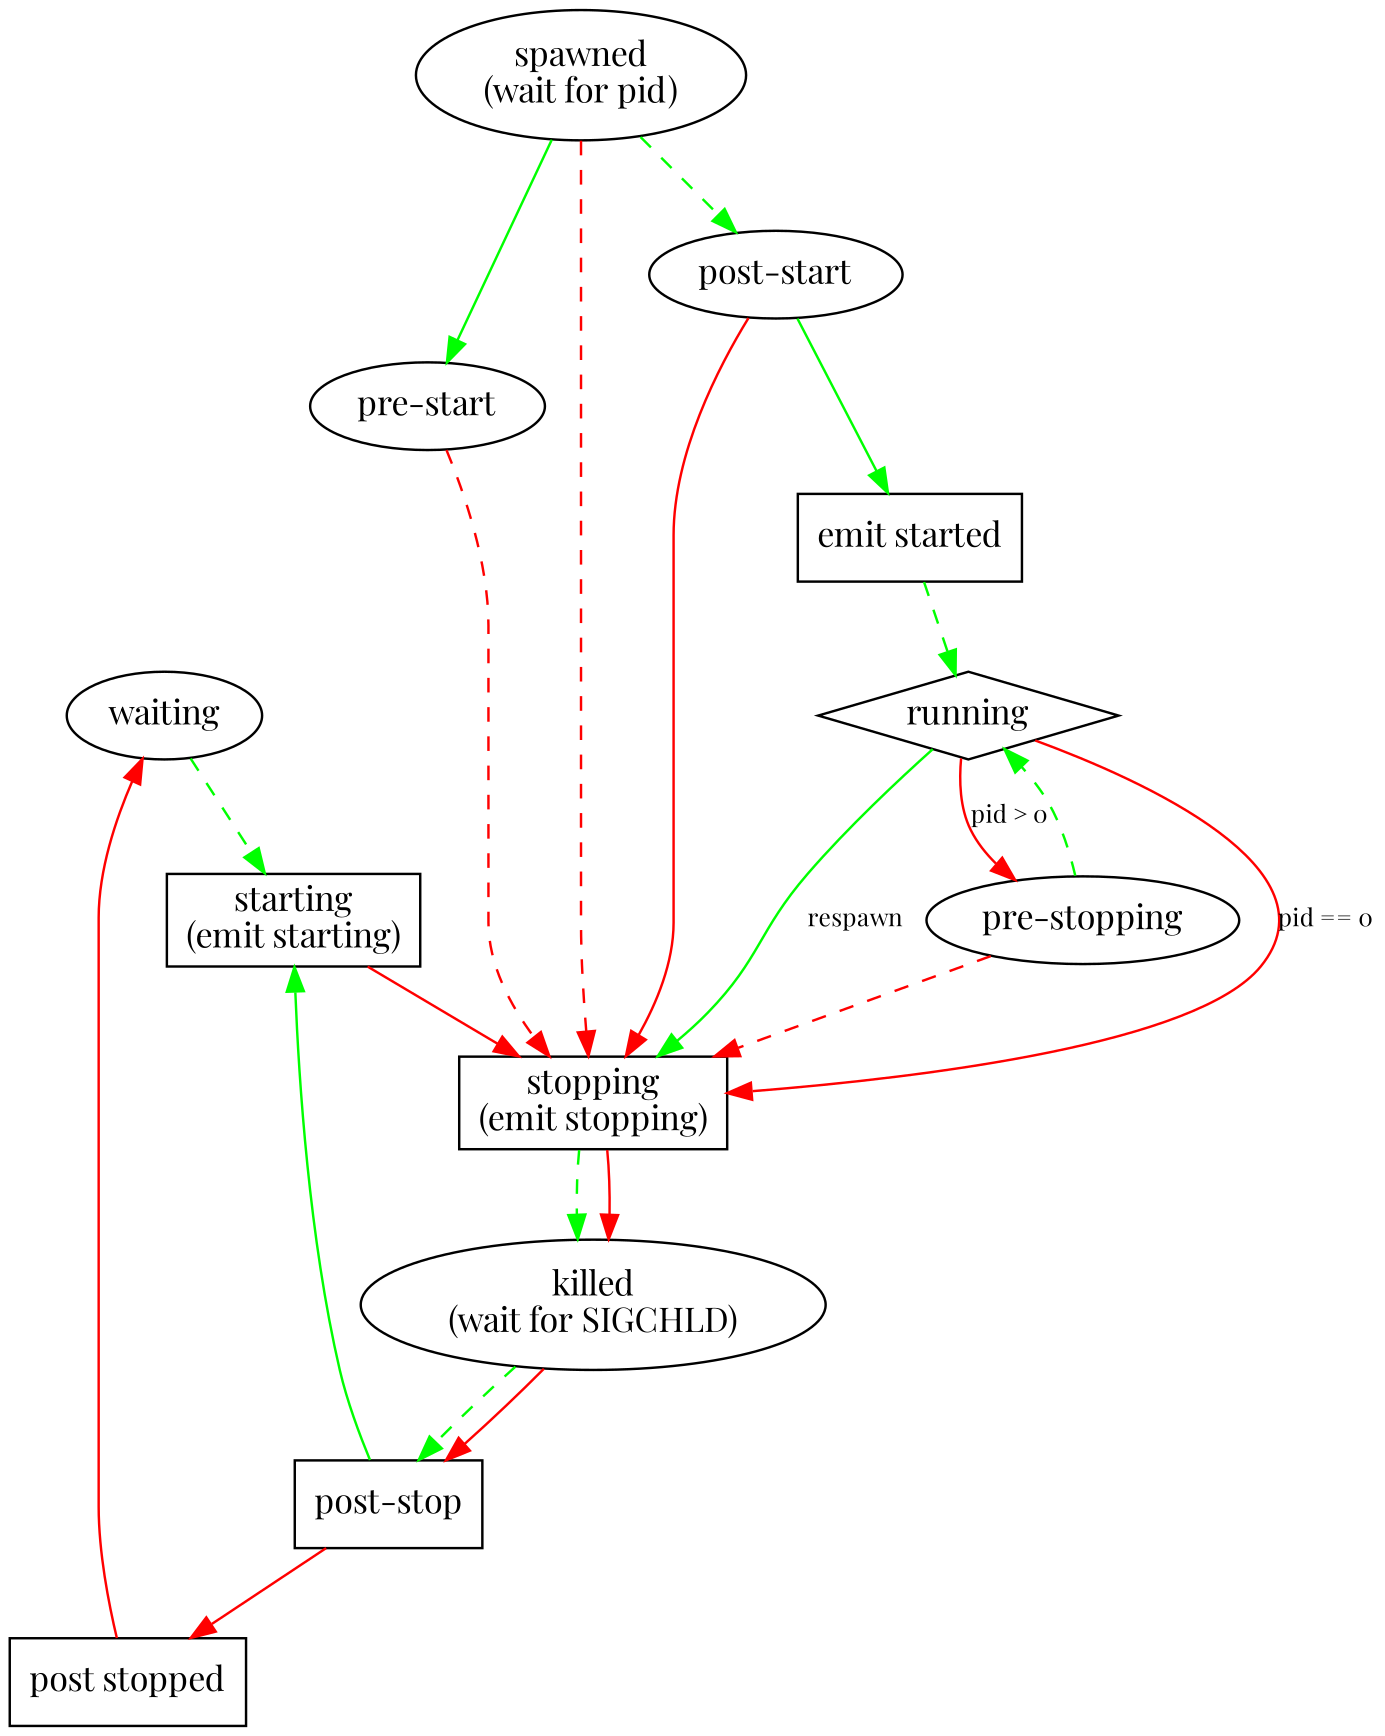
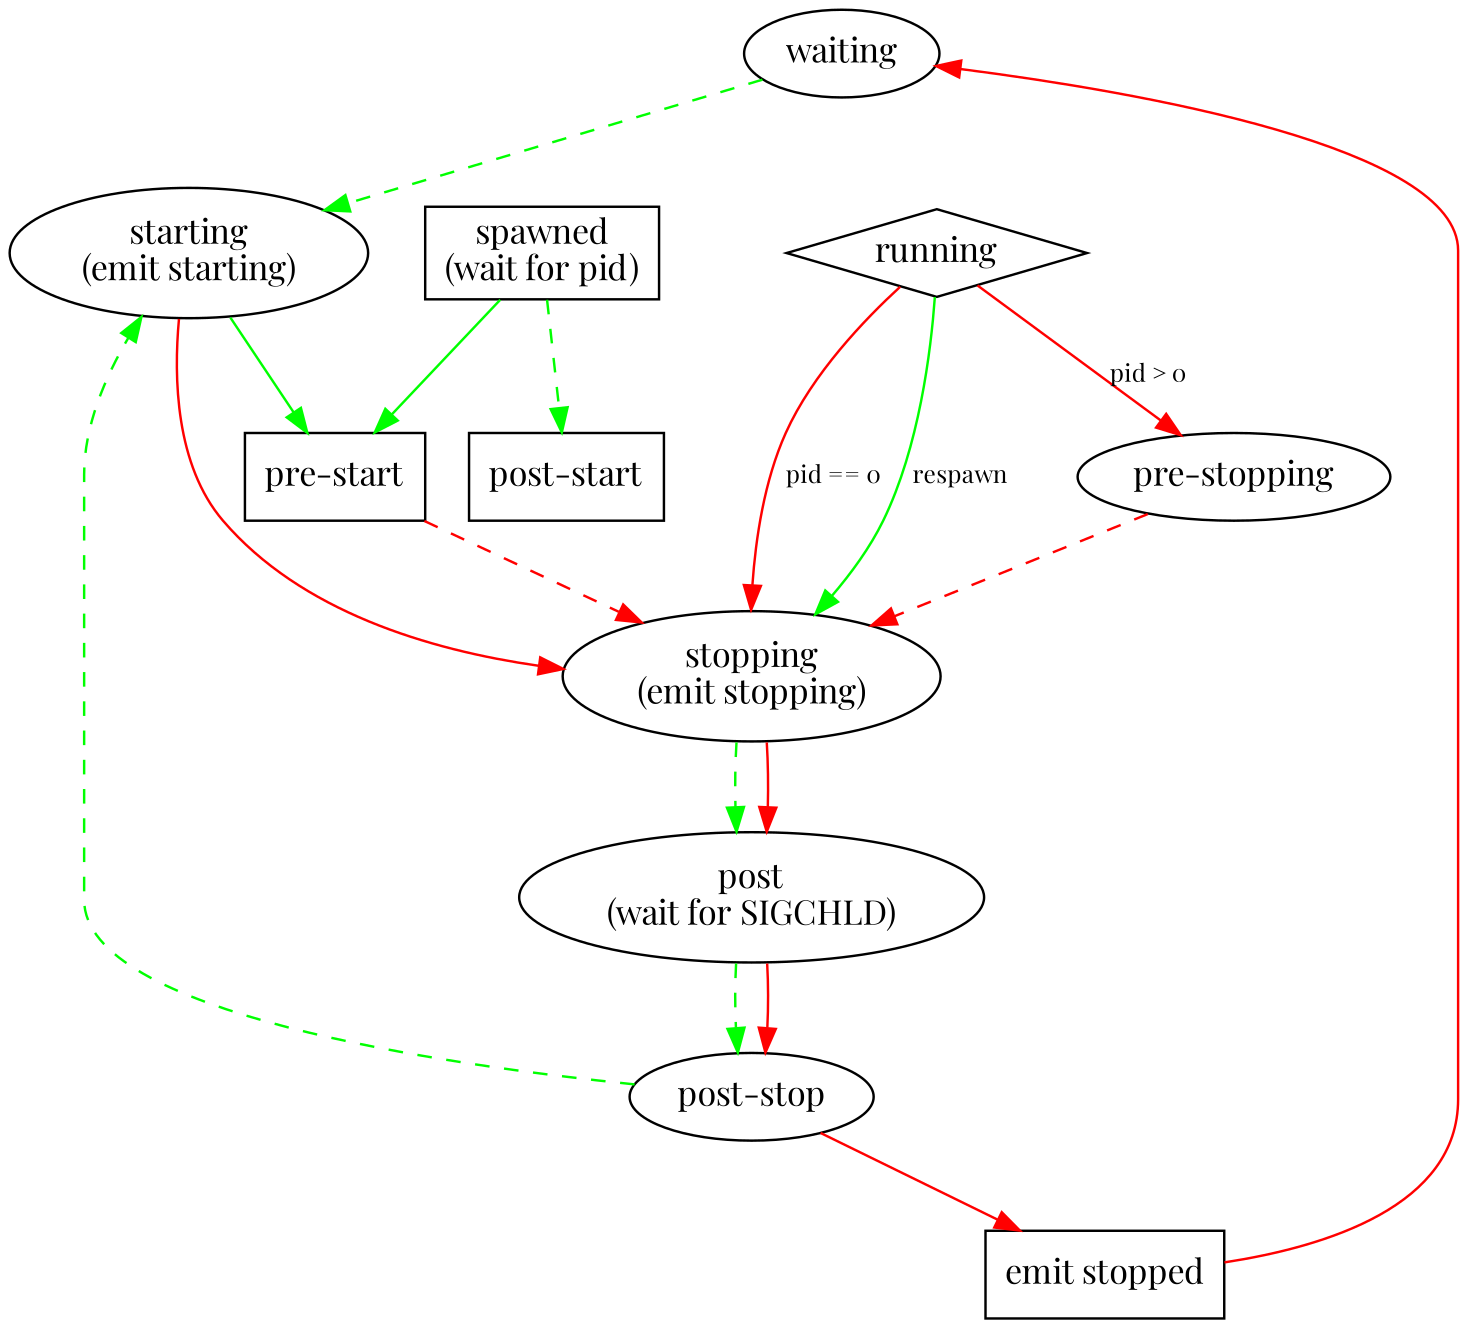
node "spawned (wait for pid)": shape ellipse -> box
node "post-start": shape ellipse -> box
edge "starting (emit starting)" -> "pre-start": added
node "pre-start": shape ellipse -> box
node "emit started": removed
edge "spawned (wait for pid)" -> "stopping (emit stopping)": removed
edge "post-start" -> "stopping (emit stopping)": removed
edge "pre-stopping" -> "running": removed
node "starting (emit starting)": shape box -> ellipse
node "stopping (emit stopping)": shape box -> ellipse
edge "post-stop" -> "starting (emit starting)": style solid -> dashed
node "killed (wait for SIGCHLD)": label "killed (wait for SIGCHLD)" -> "post (wait for SIGCHLD)"
node "post-stop": shape box -> ellipse
node "post stopped": label "post stopped" -> "emit stopped"
